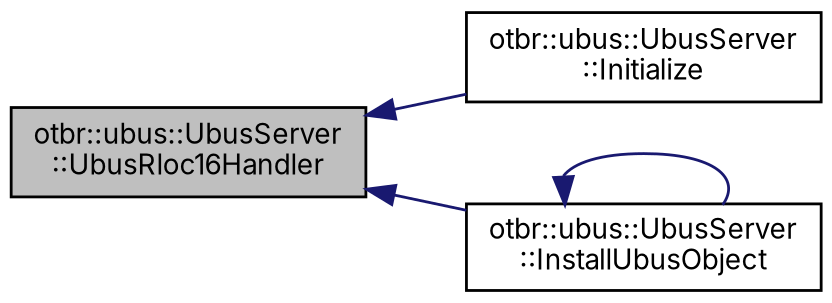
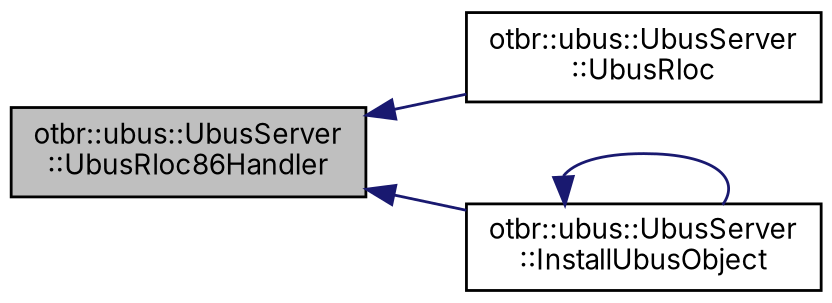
node "otbr::ubus::UbusServer ::Initialize": label "otbr::ubus::UbusServer ::Initialize" -> "otbr::ubus::UbusServer ::UbusRloc"
node "otbr::ubus::UbusServer ::UbusRloc16Handler": label "otbr::ubus::UbusServer ::UbusRloc16Handler" -> "otbr::ubus::UbusServer ::UbusRloc86Handler"
